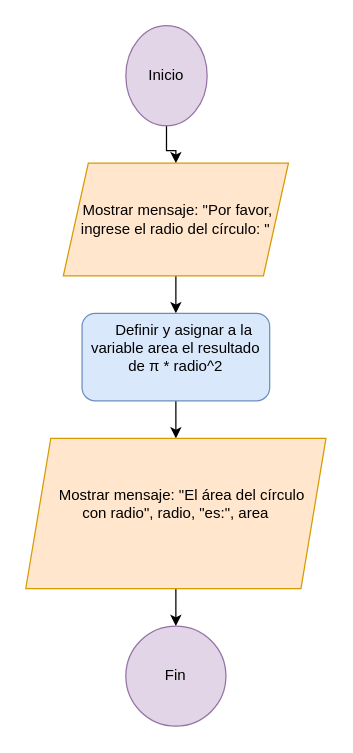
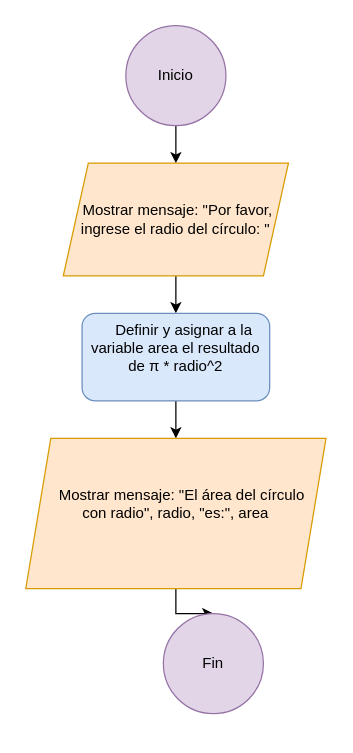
node "Inicio": size 81x100 -> 100x100
node "Fin": moved (176, 676) -> (213, 663)
